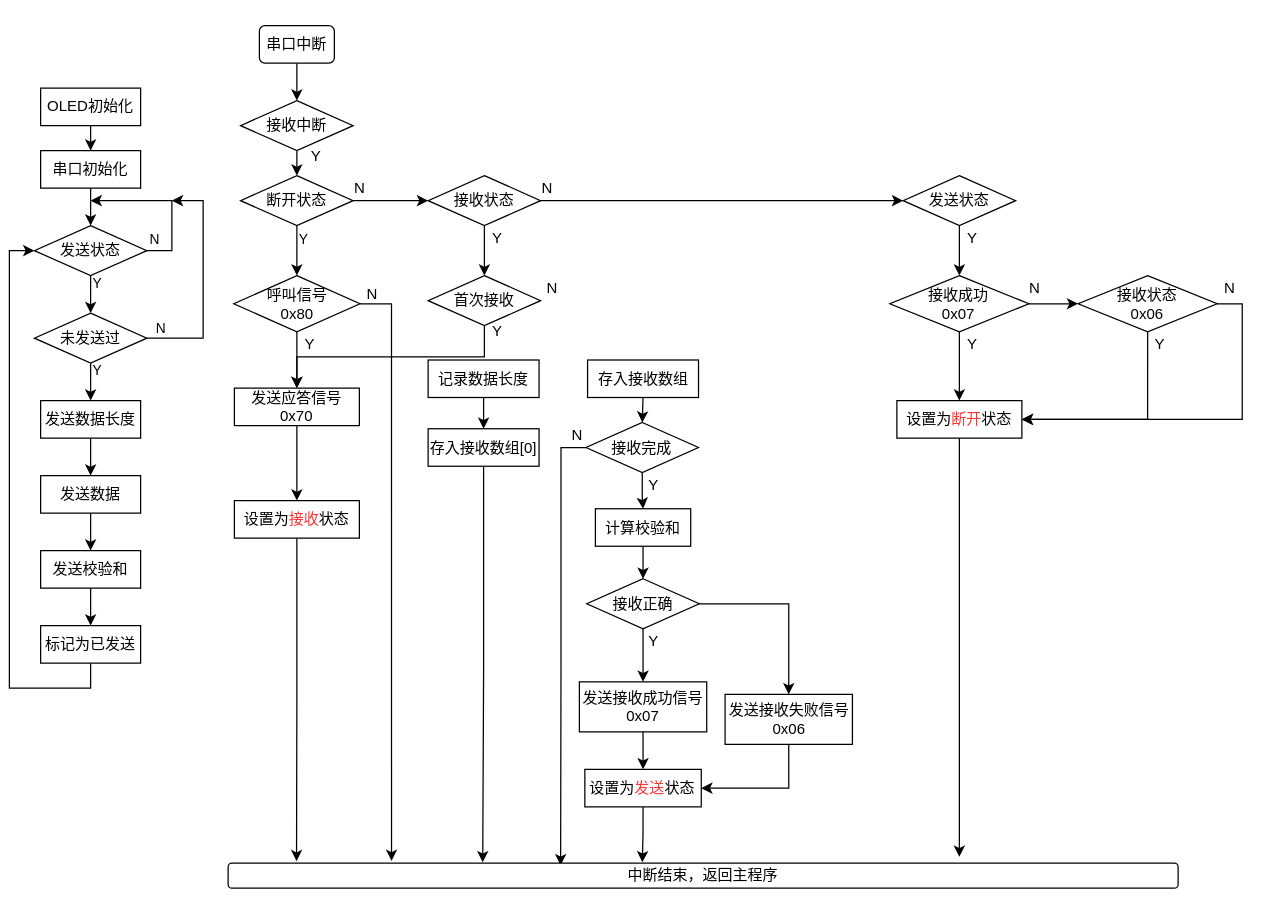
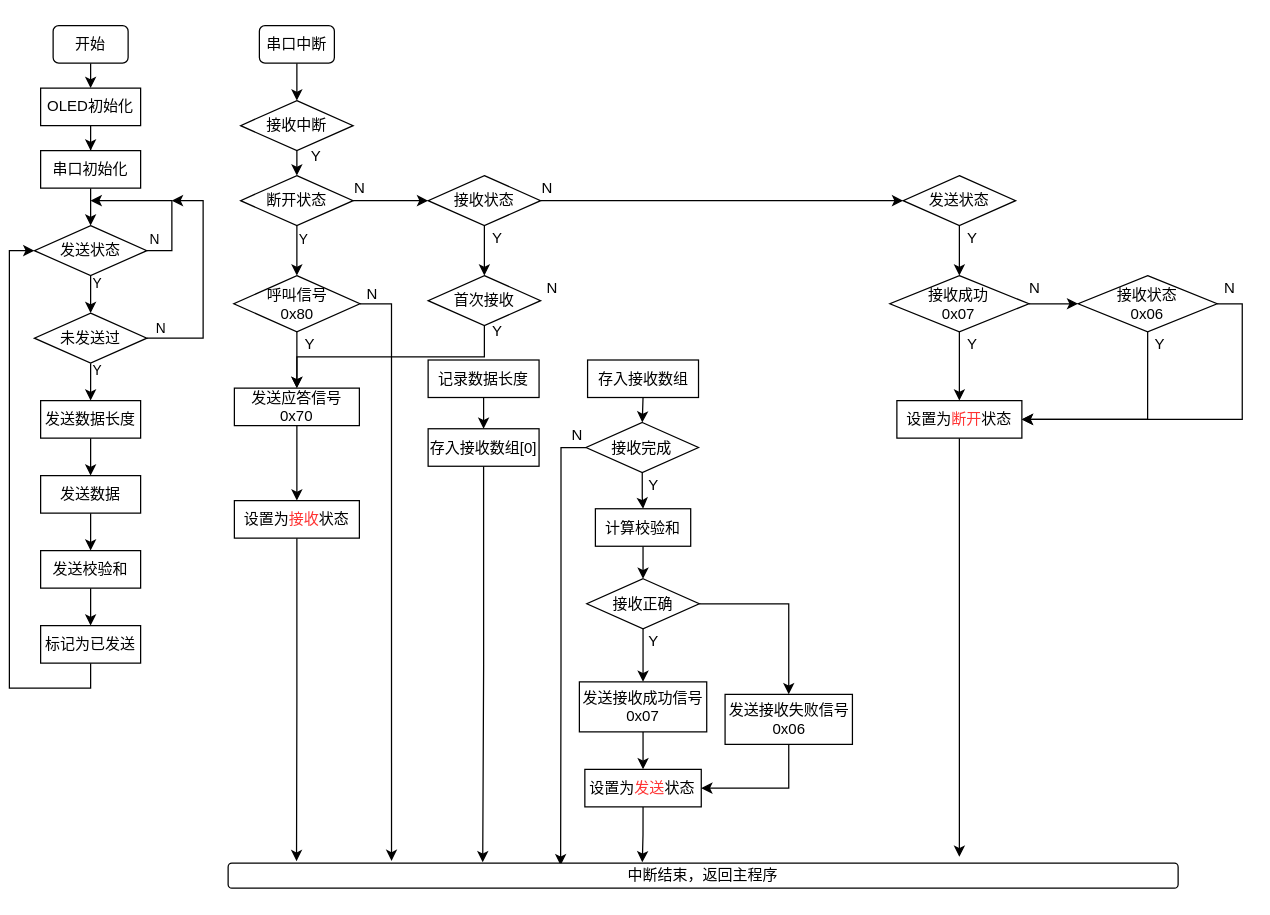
node "开始": added
edge "开始" -> "OLED初始化": added
